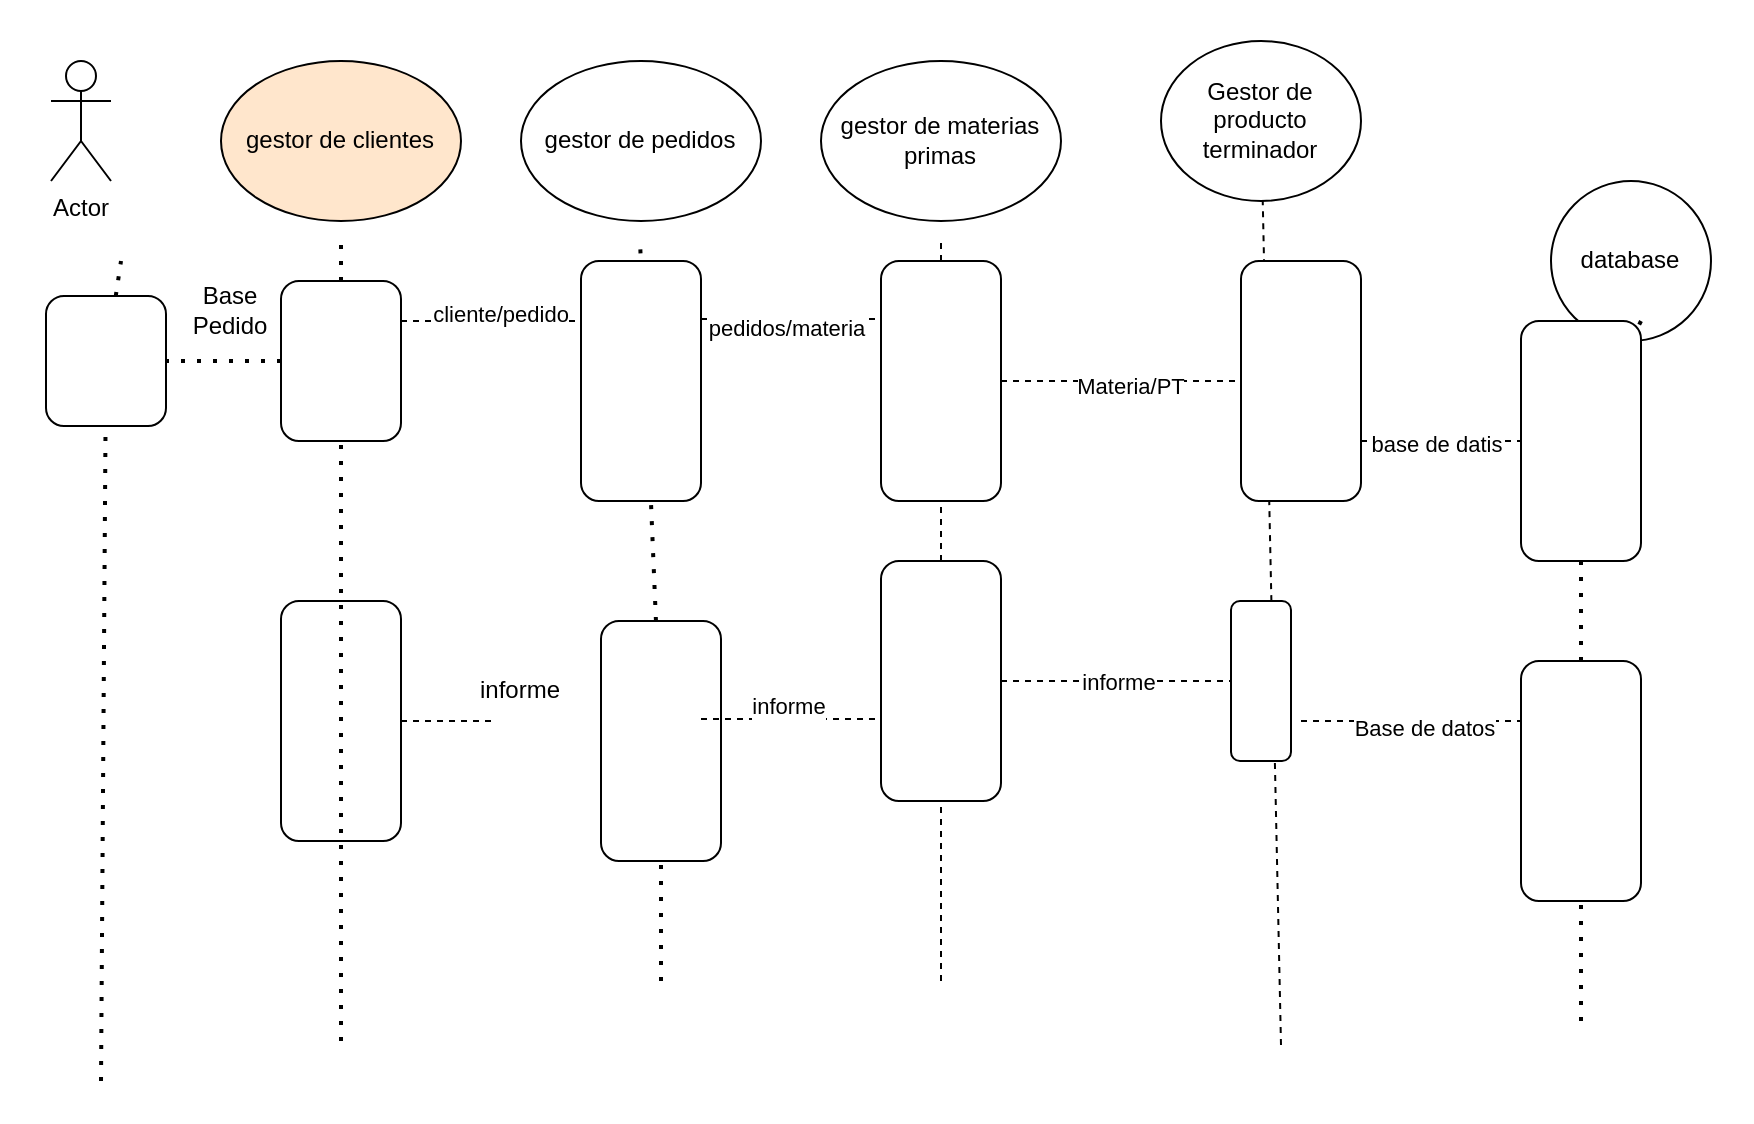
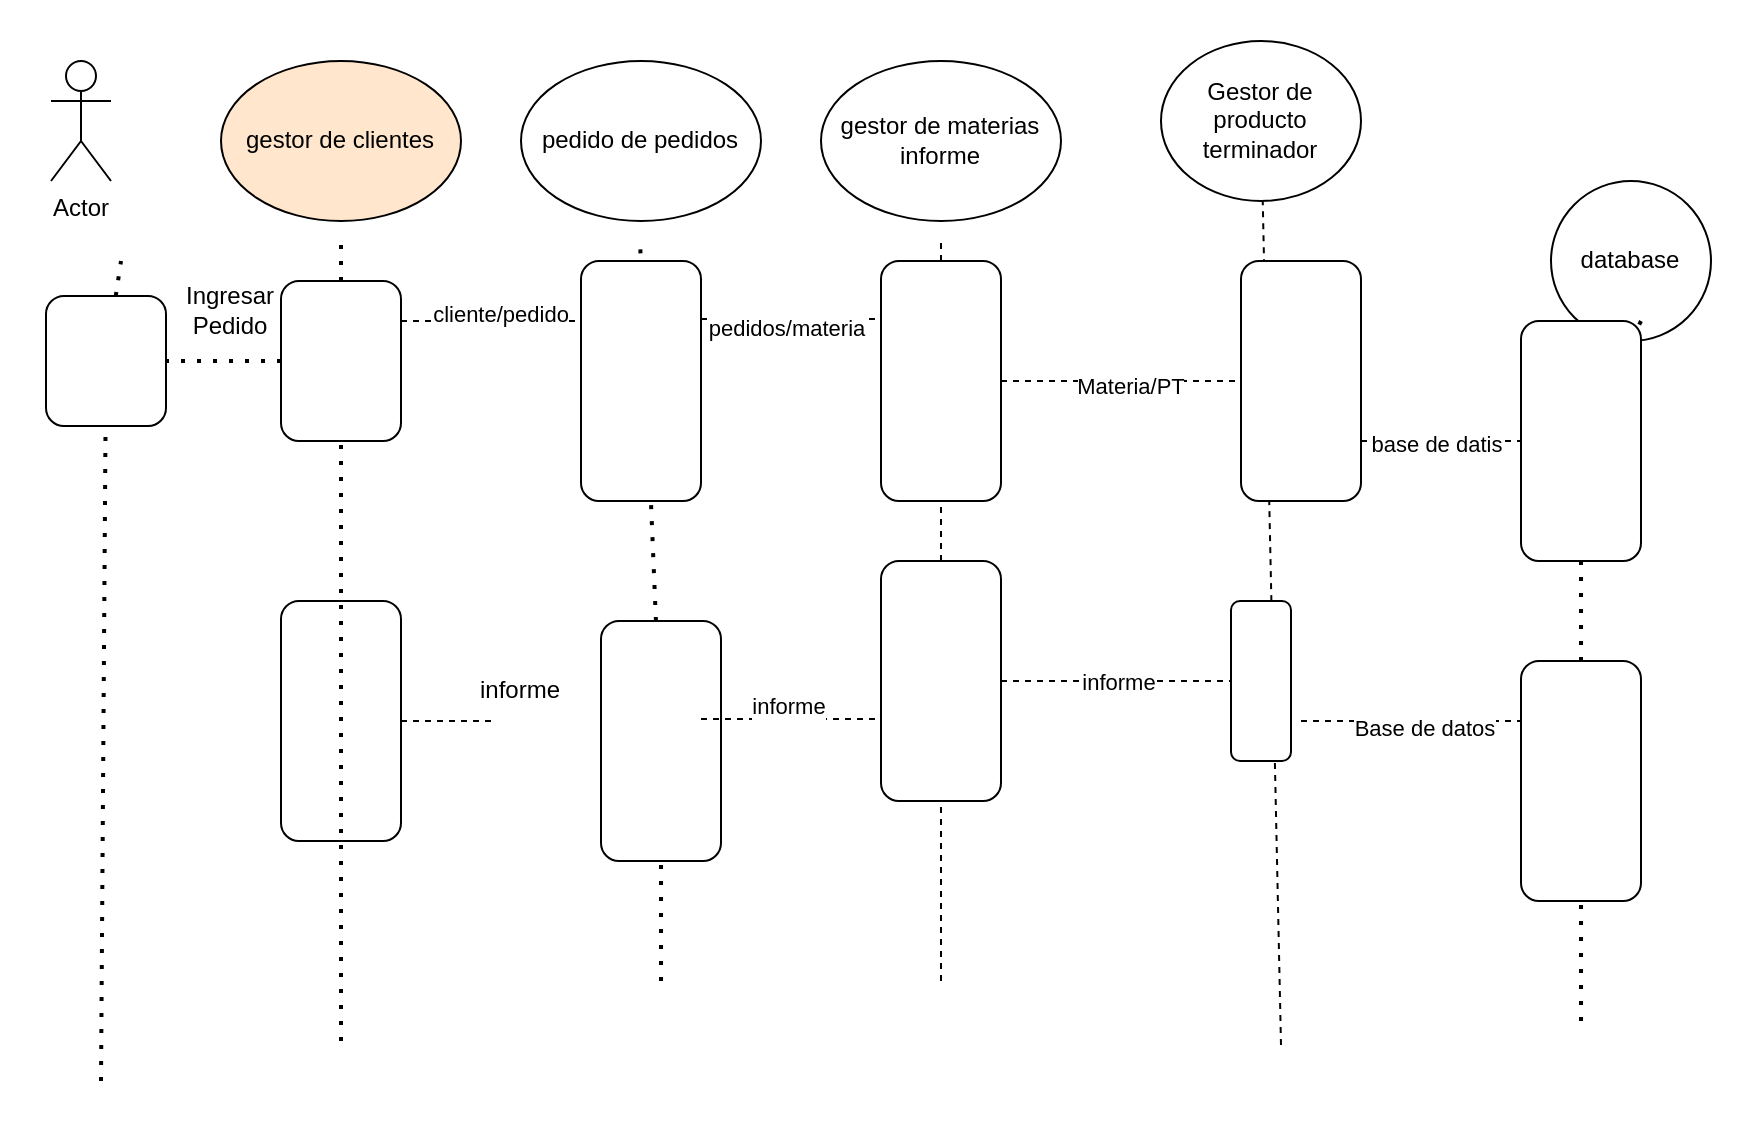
node "gestor de pedidos": label "gestor de pedidos" -> "pedido de pedidos"
node "gestor de materias primas": label "gestor de materias primas" -> "gestor de materias informe"
node "Base Pedido": label "Base Pedido" -> "Ingresar Pedido"
